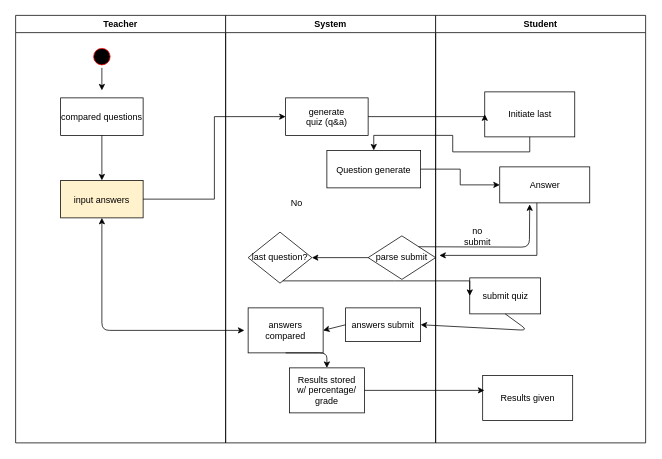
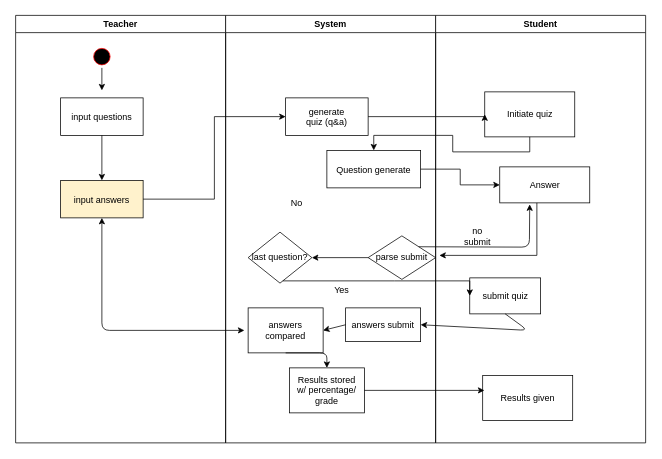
node "Initiate last": label "Initiate last" -> "Initiate quiz"
node "compared questions": label "compared questions" -> "input questions"
node "Yes": added
